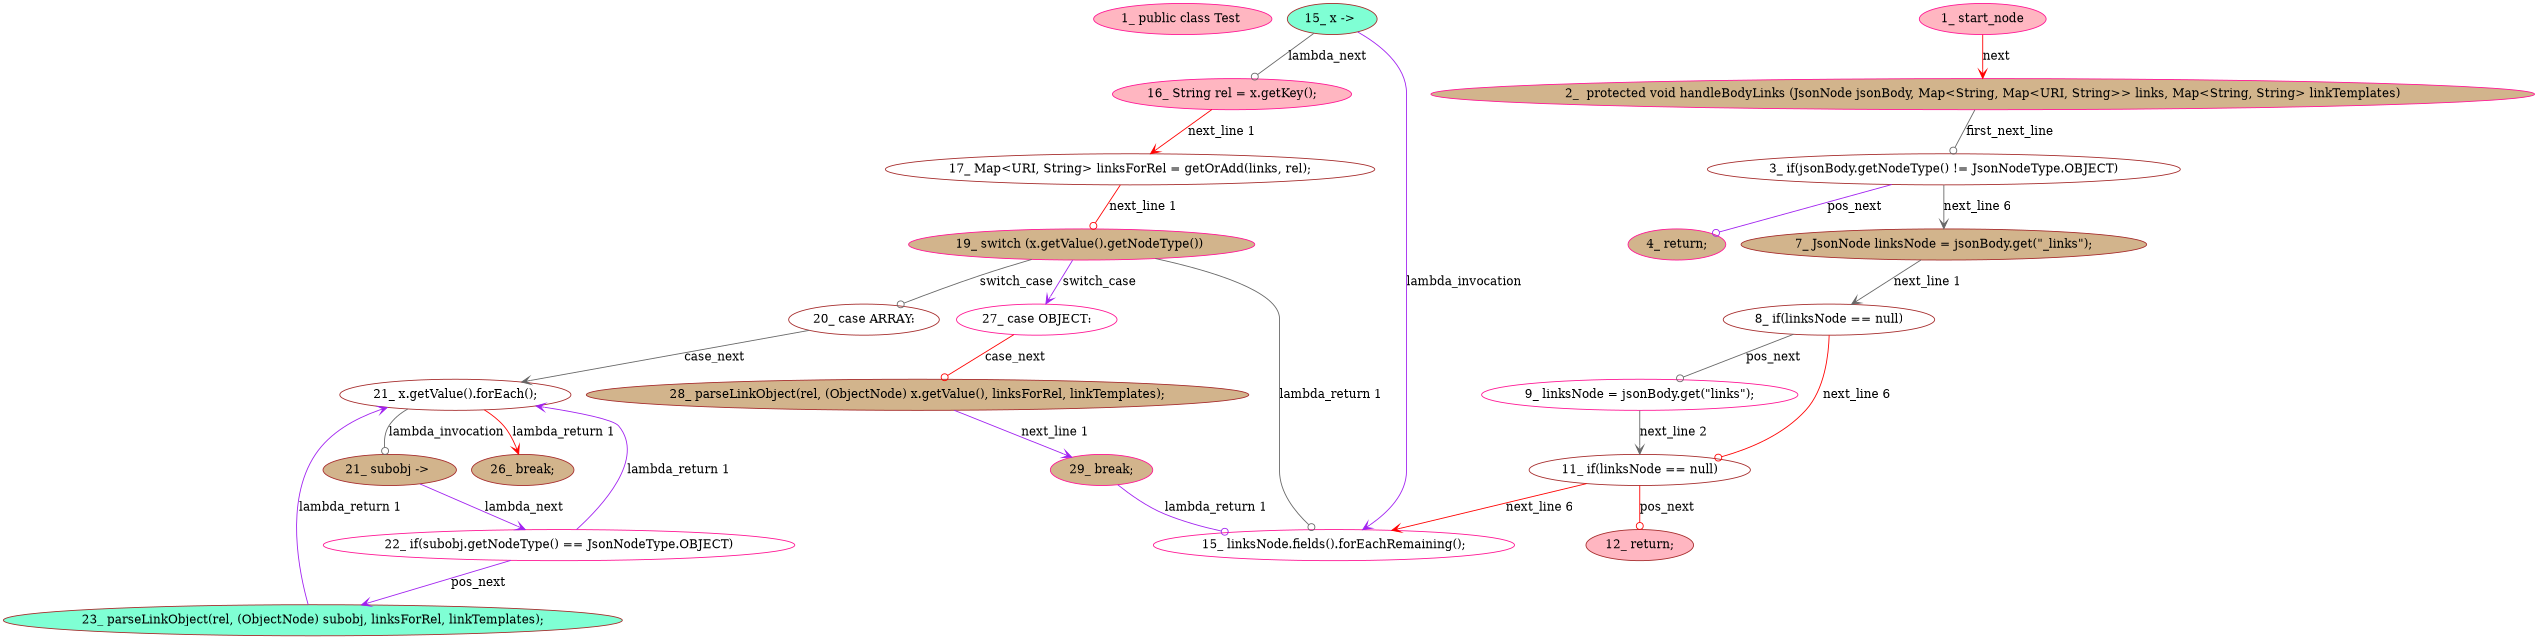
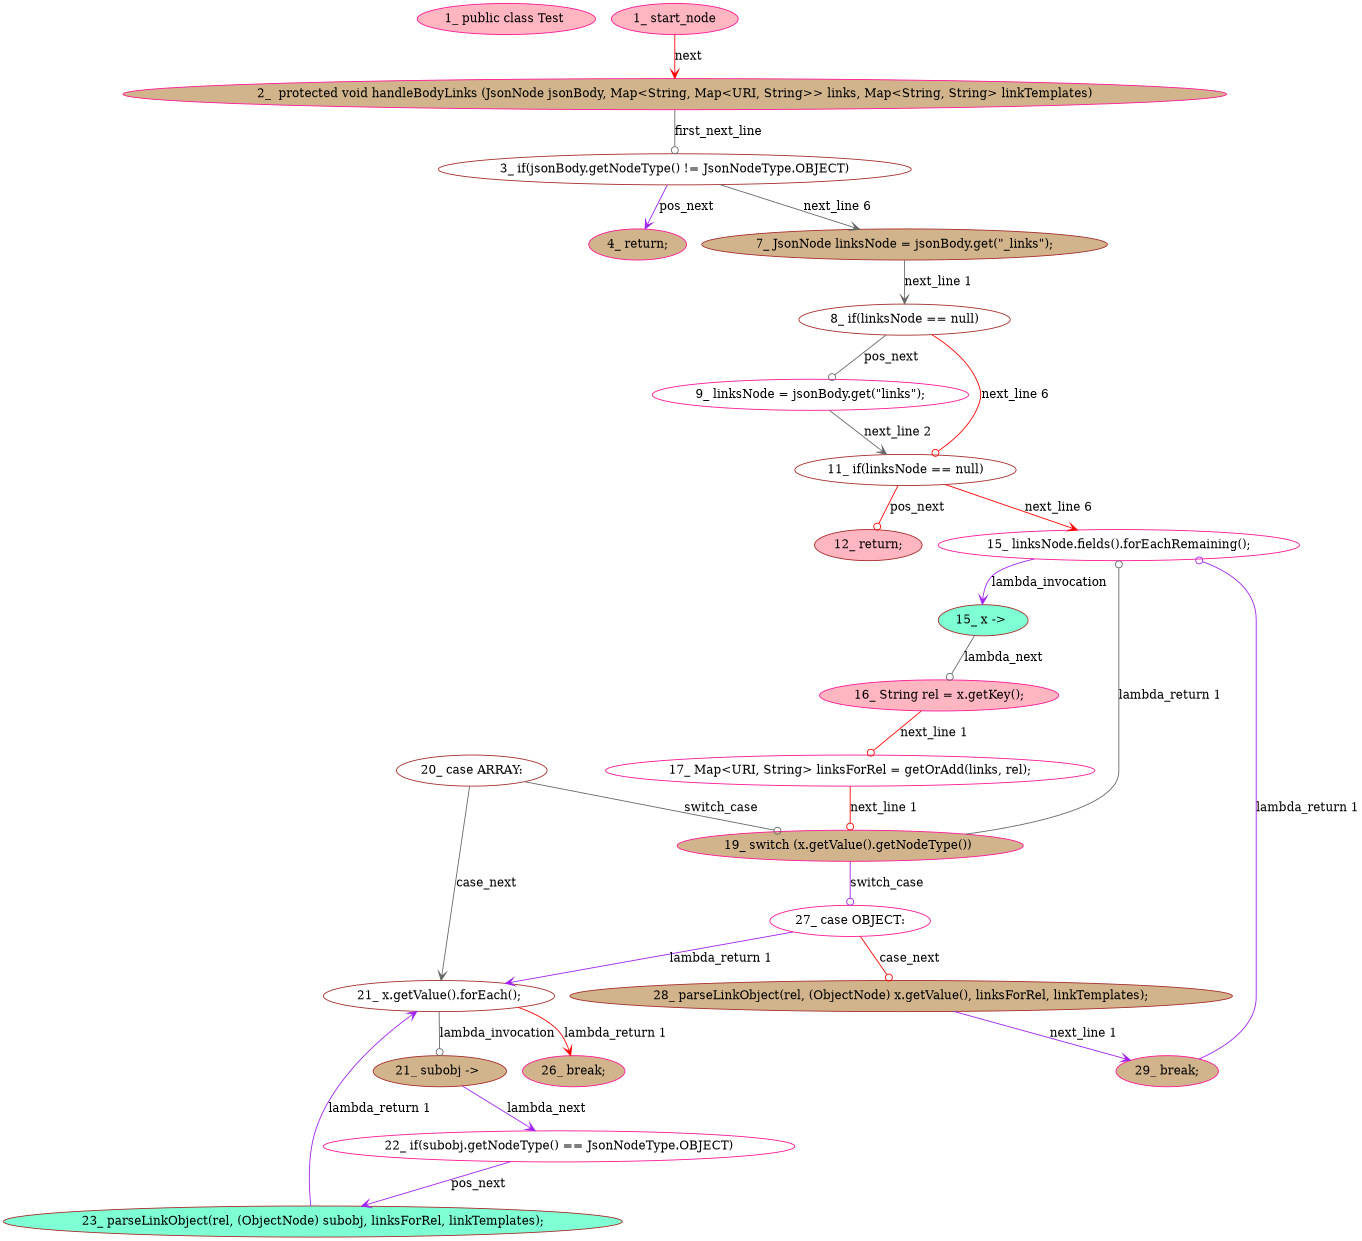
edge "16_ String rel = x.getKey();" -> "17_ Map<URI, String> linksForRel = getOrAdd(links, rel);": arrowhead vee -> odot
node "17_ Map<URI, String> linksForRel = getOrAdd(links, rel);": color brown -> deeppink
edge "3_ if(jsonBody.getNodeType() != JsonNodeType.OBJECT)" -> "4_ return;": arrowhead odot -> vee
edge "15_ x ->" -> "15_ linksNode.fields().forEachRemaining();": reversed
edge "19_ switch (x.getValue().getNodeType())" -> "27_ case OBJECT:": arrowhead vee -> odot
edge "19_ switch (x.getValue().getNodeType())" -> "20_ case ARRAY:": reversed
edge "22_ if(subobj.getNodeType() == JsonNodeType.OBJECT)" -> "21_ x.getValue().forEach();": now "27_ case OBJECT:" -> "21_ x.getValue().forEach();"
node "26_ break;": color brown -> deeppink
